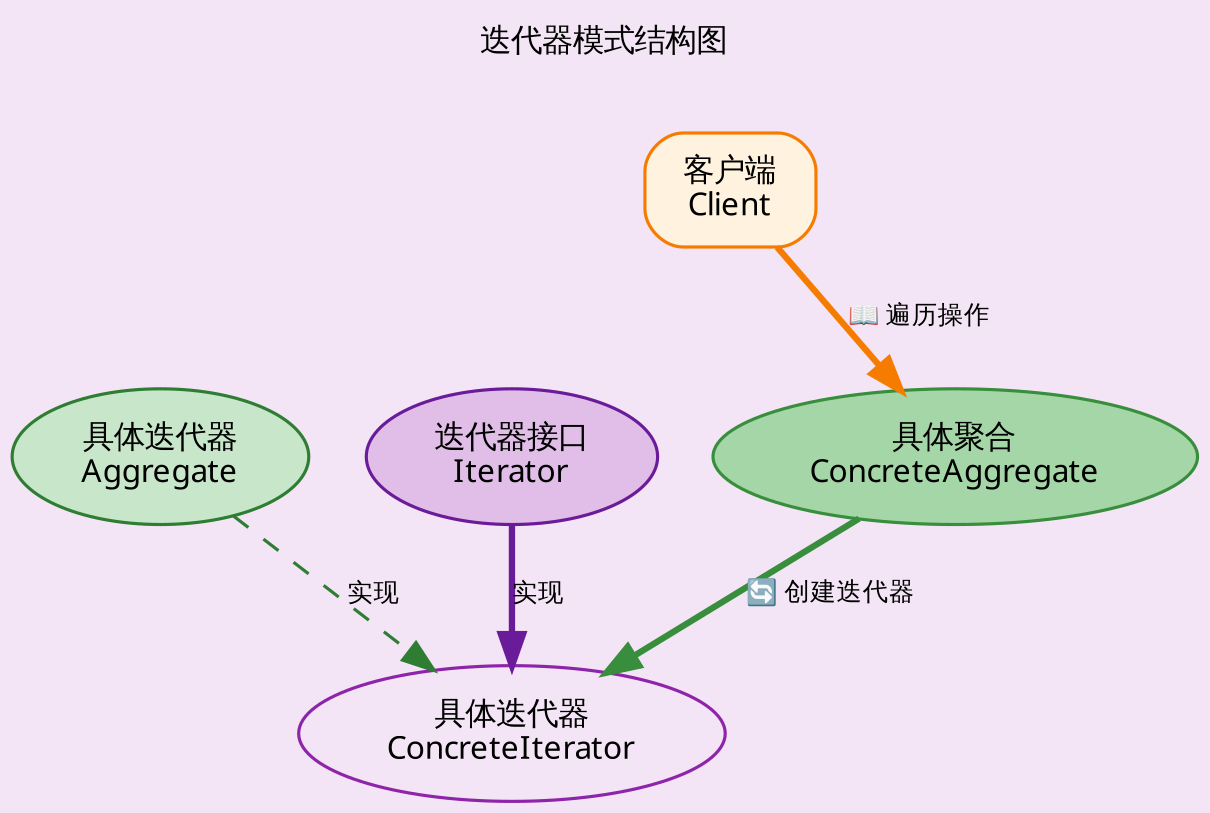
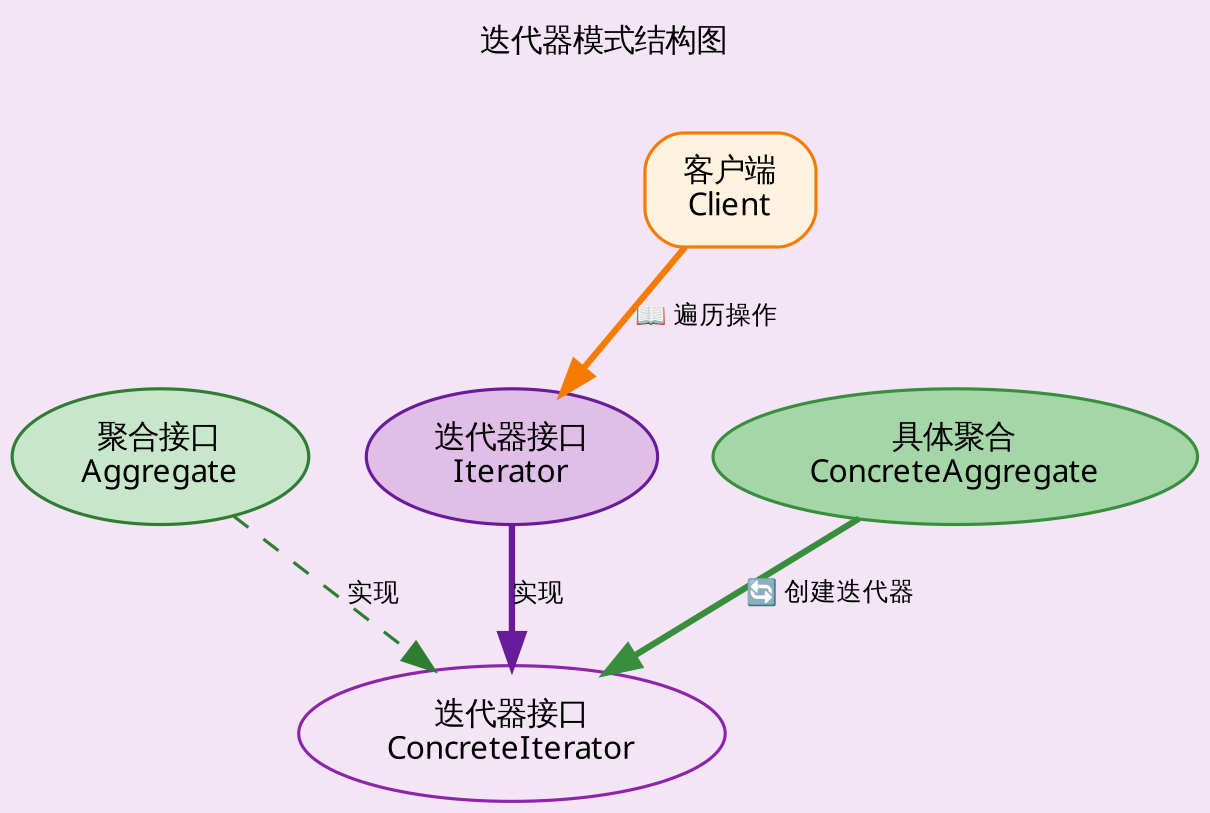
edge "客户端 Client" -> "具体聚合 ConcreteAggregate": now "客户端 Client" -> "迭代器接口 Iterator"
node "具体迭代器 Aggregate": label "具体迭代器 Aggregate" -> "聚合接口 Aggregate"
node "具体迭代器 ConcreteIterator": label "具体迭代器 ConcreteIterator" -> "迭代器接口 ConcreteIterator"
